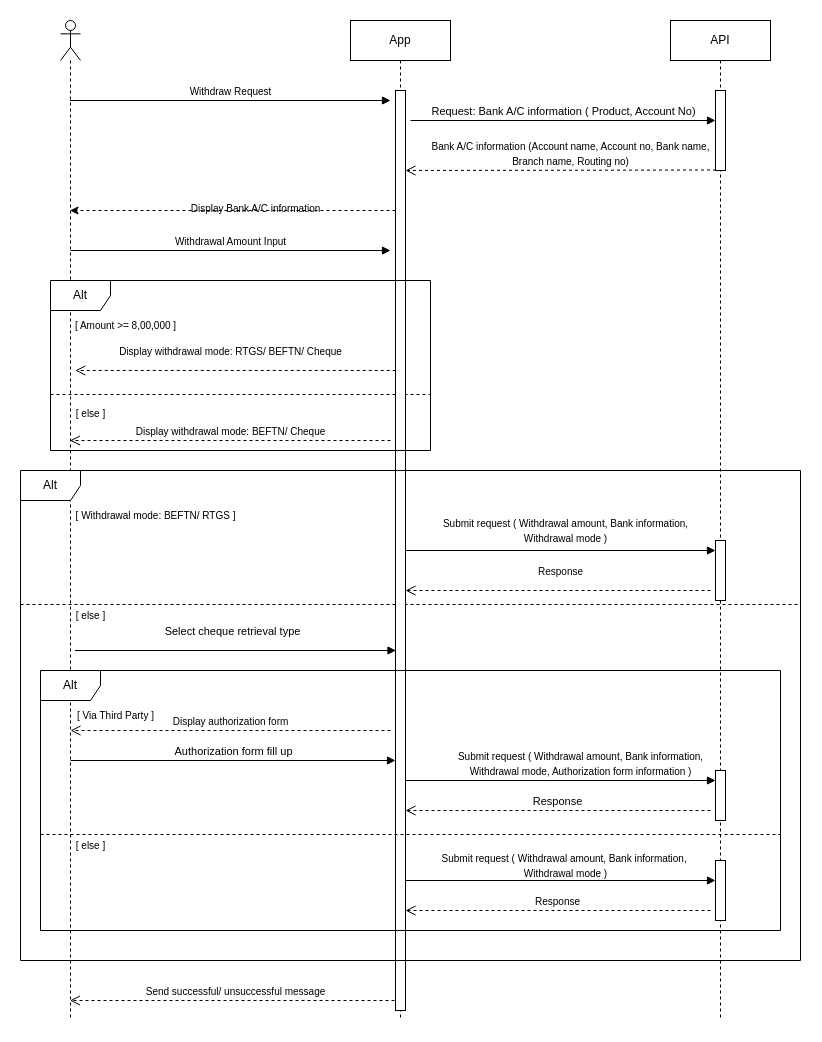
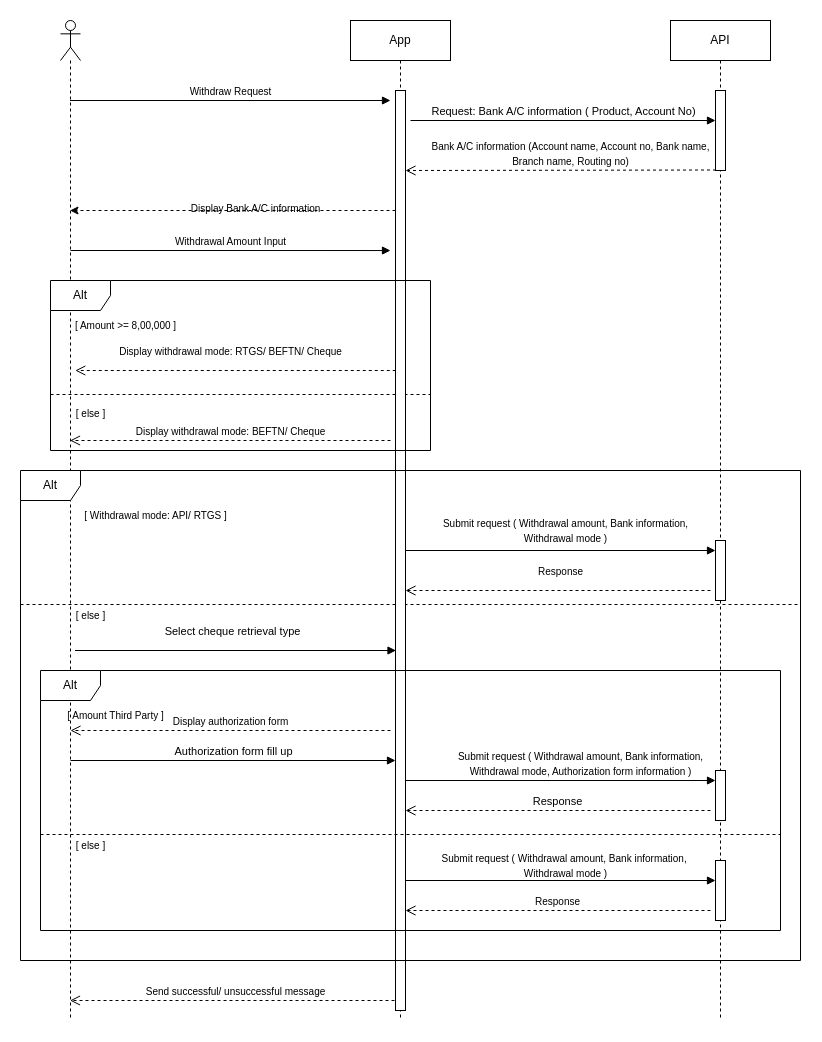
node "[ Withdrawal mode: BEFTN/ RTGS ]": label "[ Withdrawal mode: BEFTN/ RTGS ]" -> "[ Withdrawal mode: API/ RTGS ]"
node "[ Via Third Party ]": label "[ Via Third Party ]" -> "[ Amount Third Party ]"
